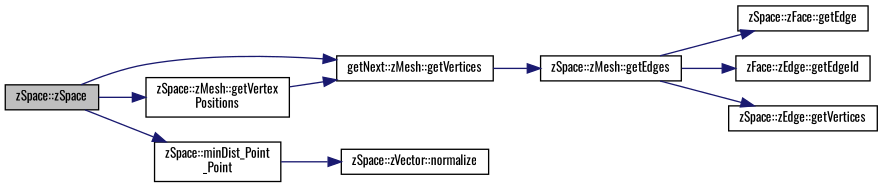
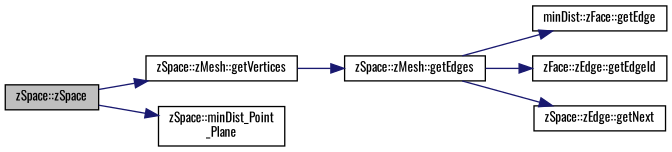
node "zSpace::zFace::getEdge": label "zSpace::zFace::getEdge" -> "minDist::zFace::getEdge"
node "getNext::zMesh::getVertices": label "getNext::zMesh::getVertices" -> "zSpace::zMesh::getVertices"
node "zSpace::zMesh::getVertex Positions": removed
node "zSpace::zEdge::getVertices": label "zSpace::zEdge::getVertices" -> "zSpace::zEdge::getNext"
node "zSpace::minDist_Point _Point": label "zSpace::minDist_Point _Point" -> "zSpace::minDist_Point _Plane"
node "zSpace::zVector::normalize": removed
